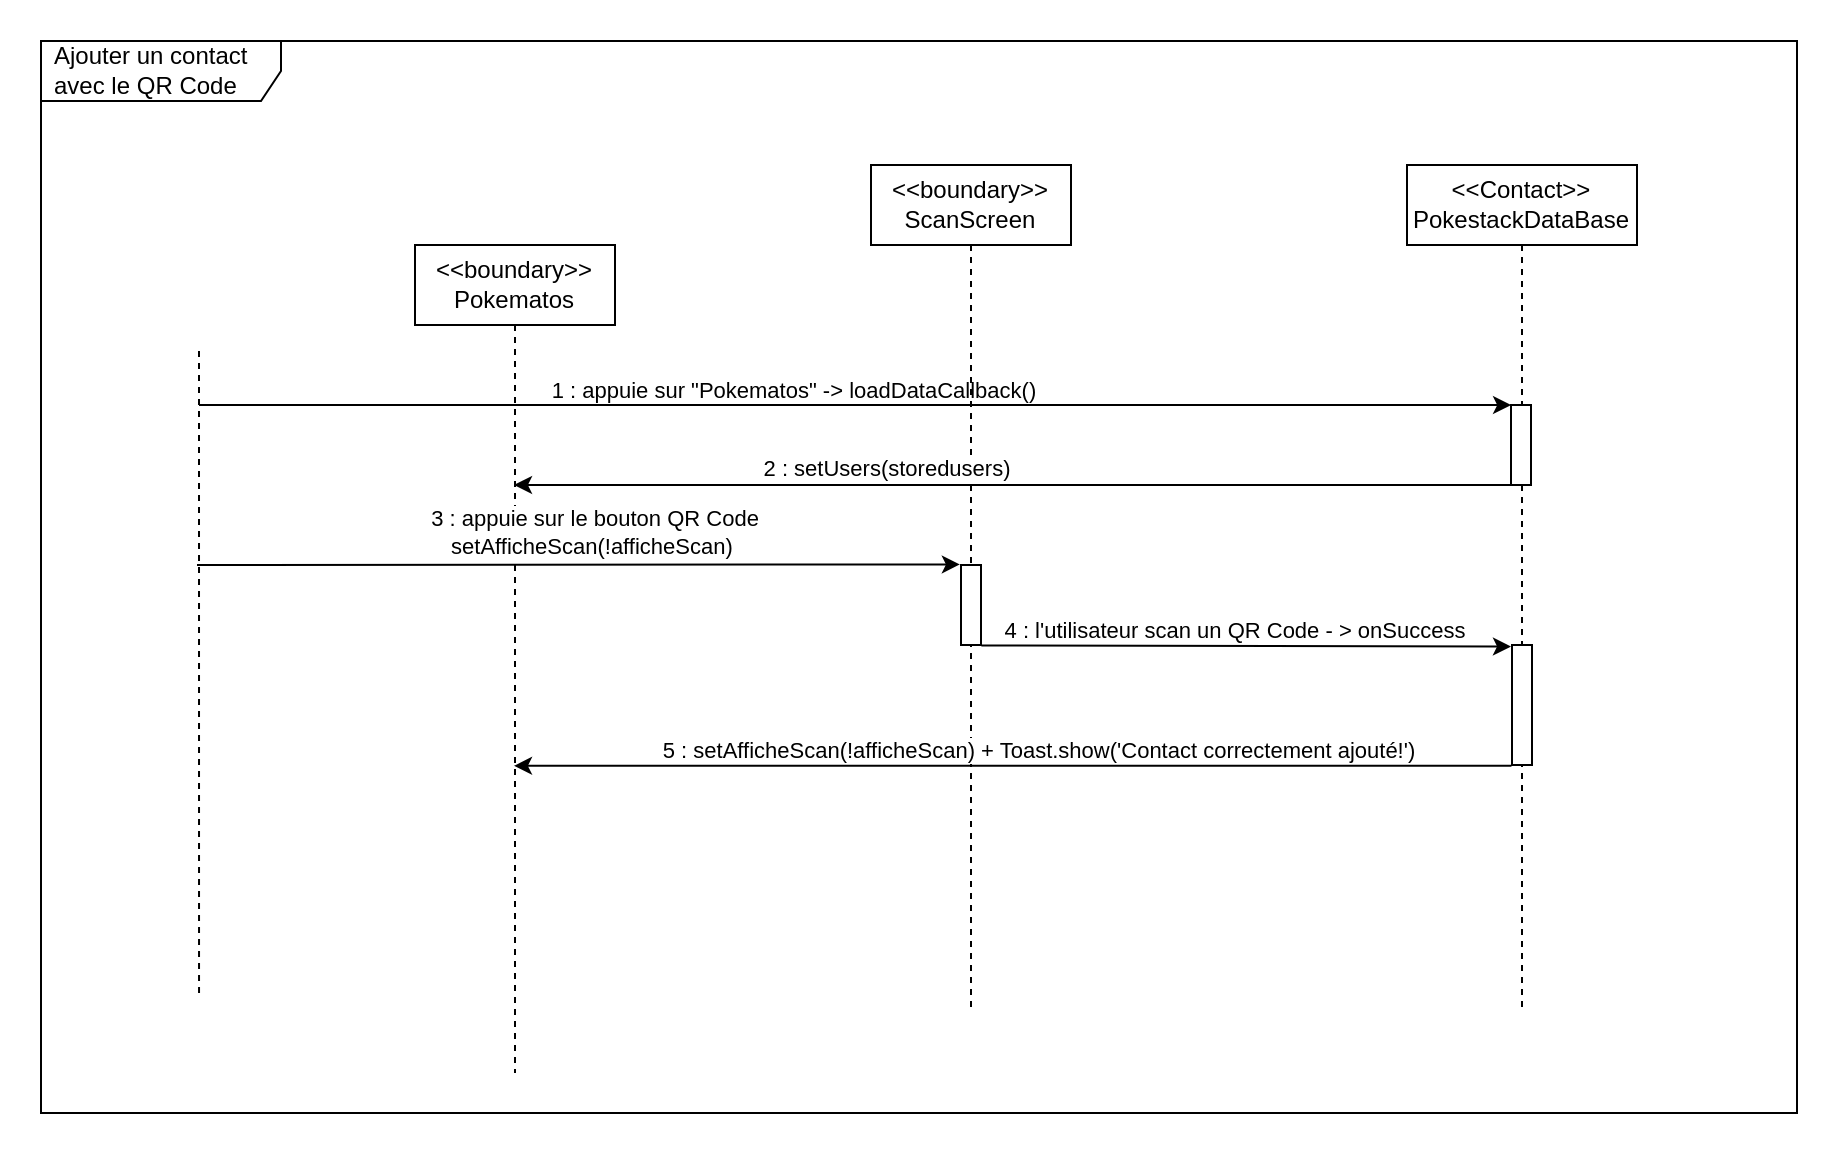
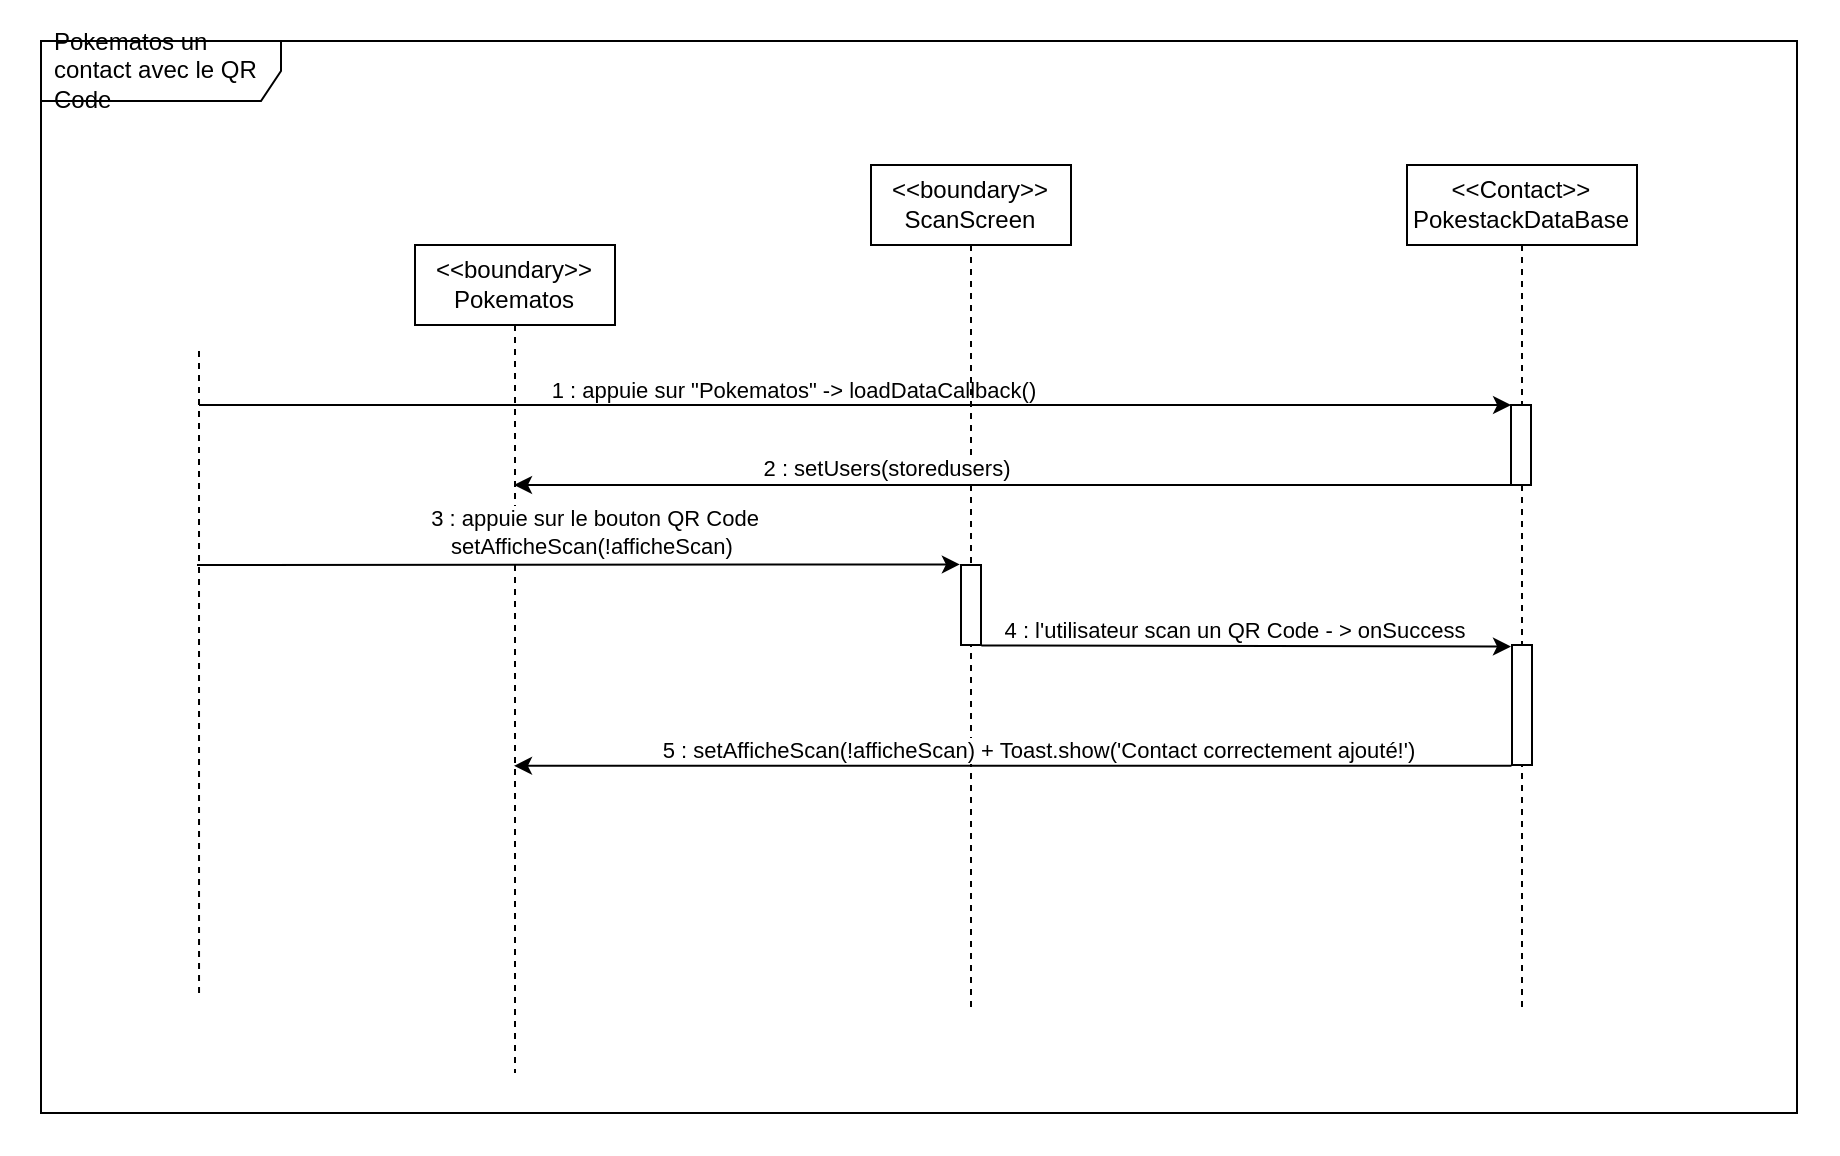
node "Ajouter un contact avec le QR Code": label "Ajouter un contact avec le QR Code" -> "Pokematos un contact avec le QR Code"
